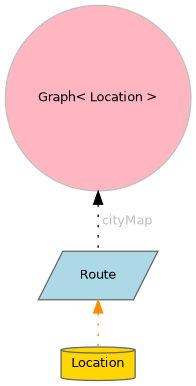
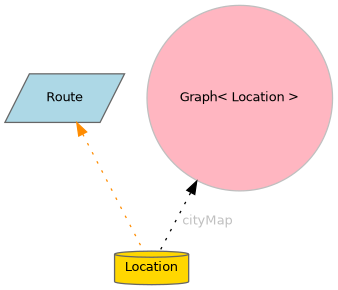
edge "Route" -> "Graph< Location >": now "Location" -> "Graph< Location >"
